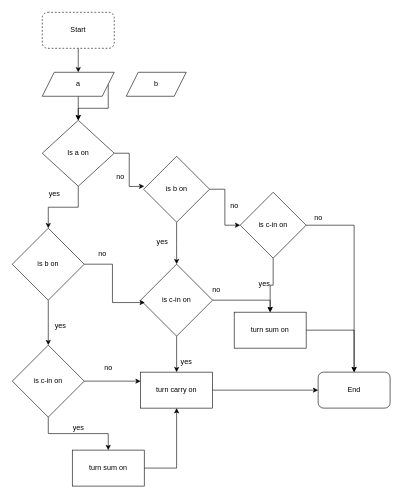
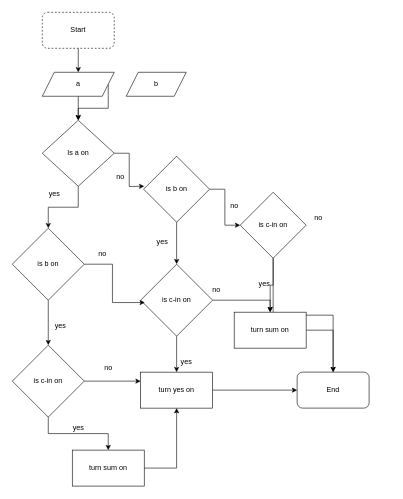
node "turn carry on": label "turn carry on" -> "turn yes on"
node "End": moved (354, 390) -> (333, 390)
